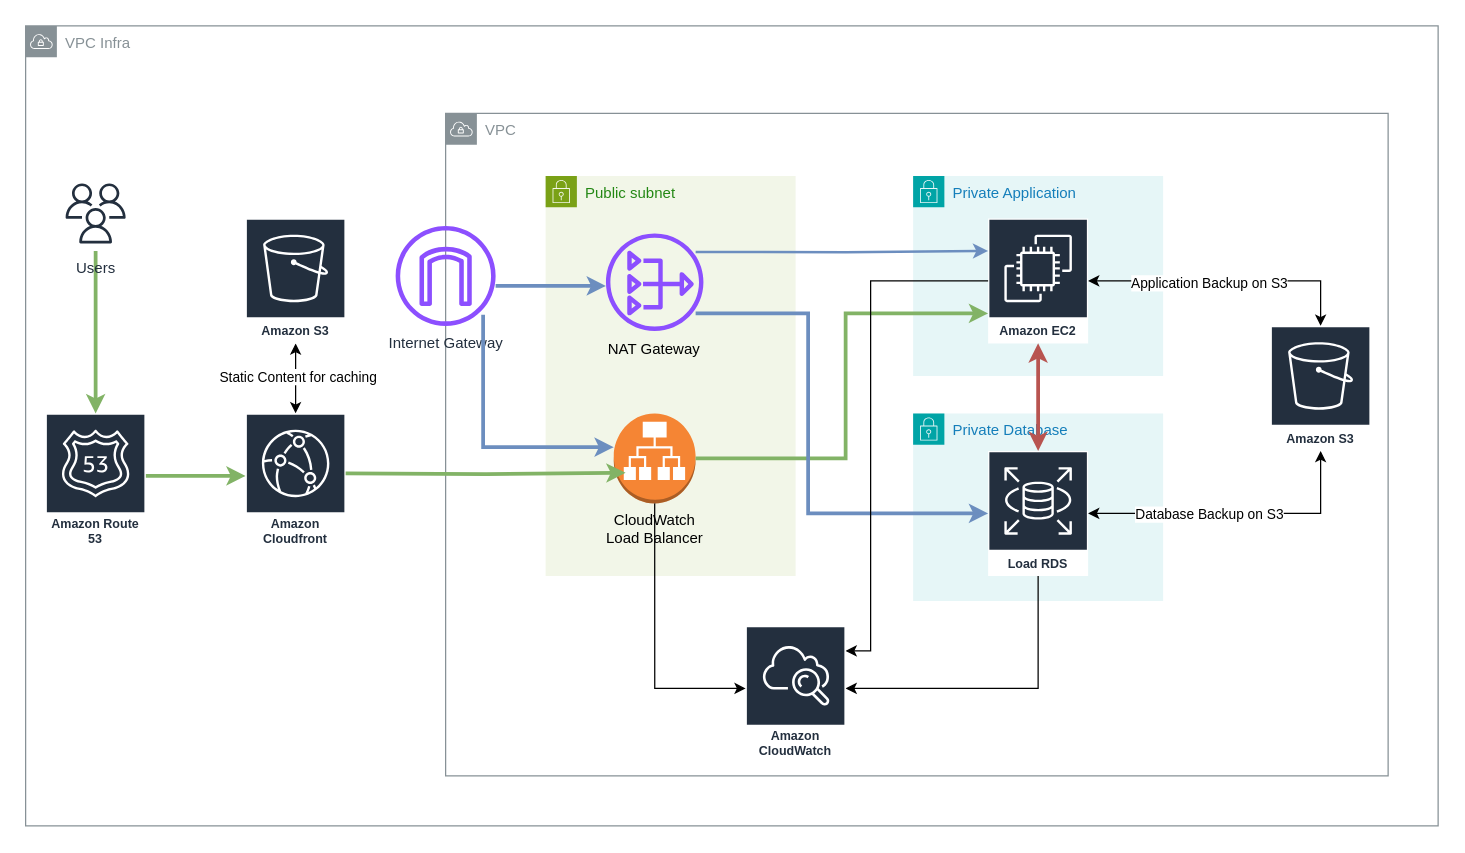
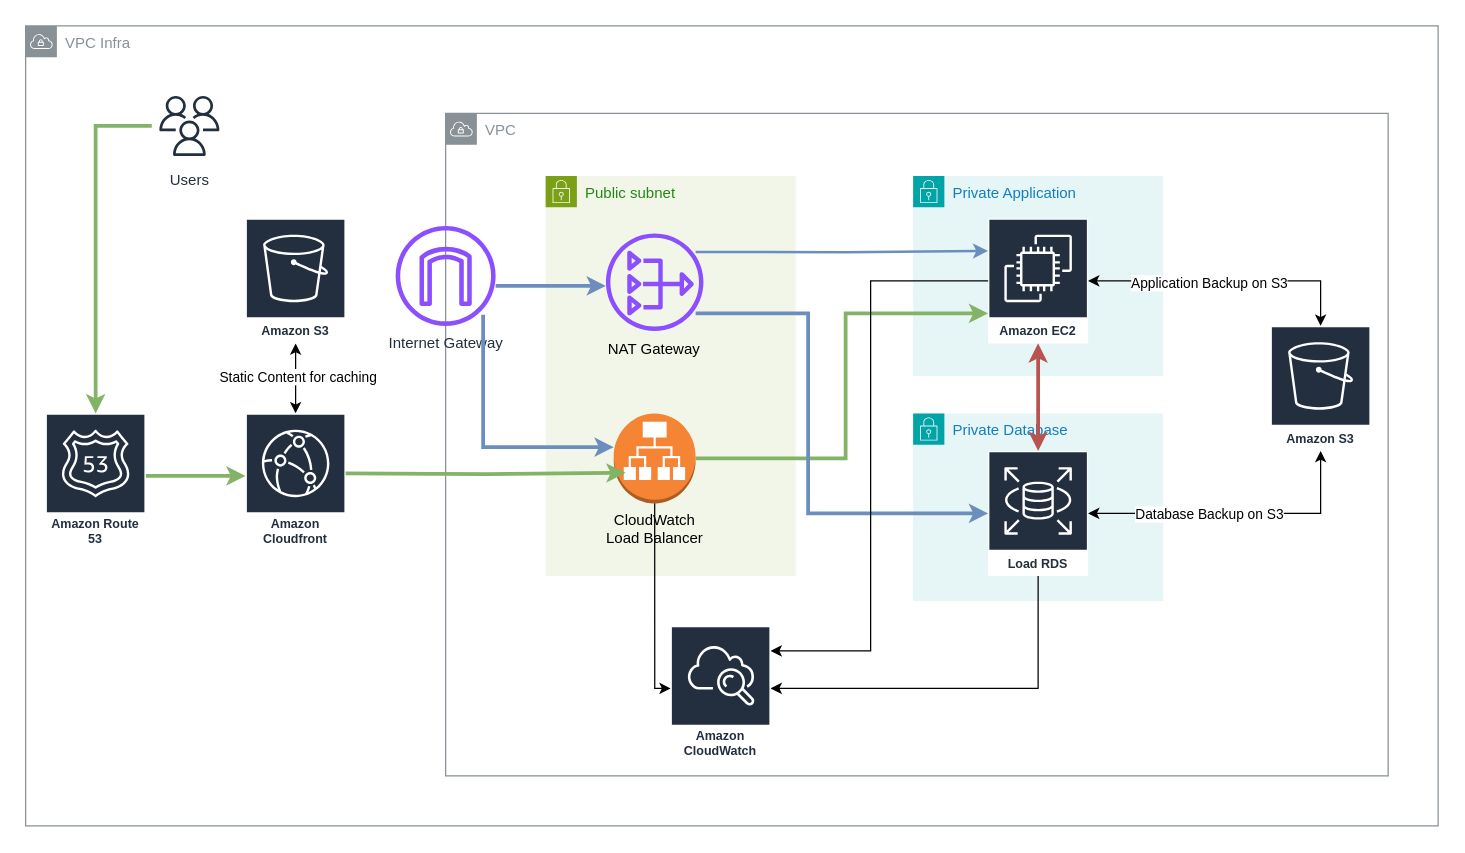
node "Users": moved (96, 213) -> (189, 126)
node "Amazon CloudWatch": moved (796, 694) -> (721, 694)
